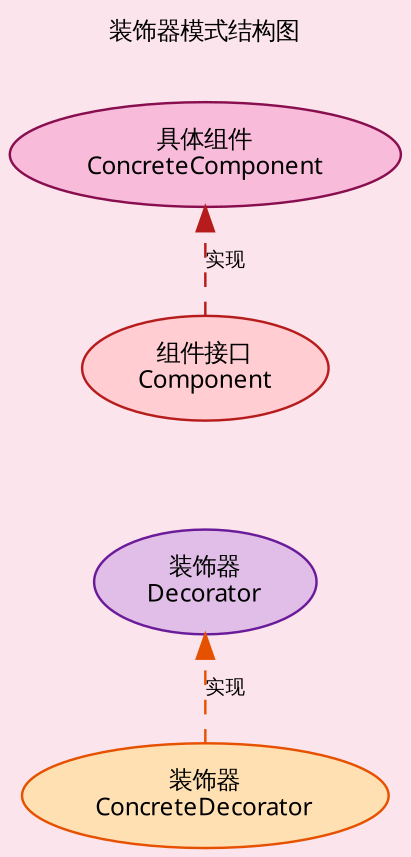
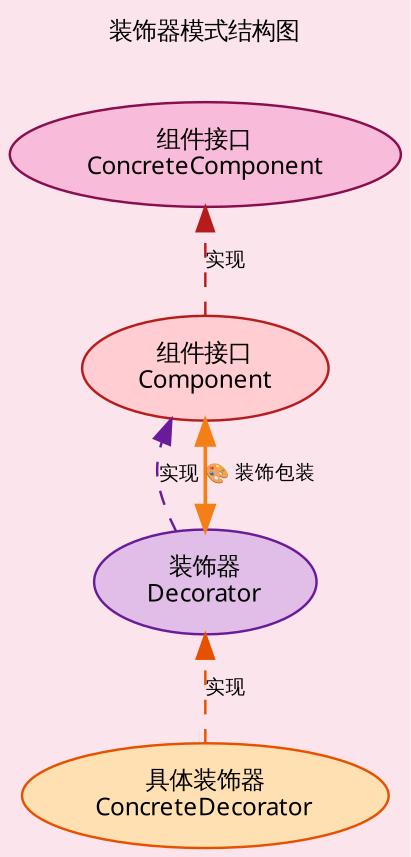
node "具体组件 ConcreteComponent": label "具体组件 ConcreteComponent" -> "组件接口 ConcreteComponent"
edge "组件接口 Component" -- "装饰器 Decorator": added, label "🎨 装饰包装"
edge "装饰器 Decorator" -> "组件接口 Component": added, label "实现"
node "装饰器 ConcreteDecorator": label "装饰器 ConcreteDecorator" -> "具体装饰器 ConcreteDecorator"
